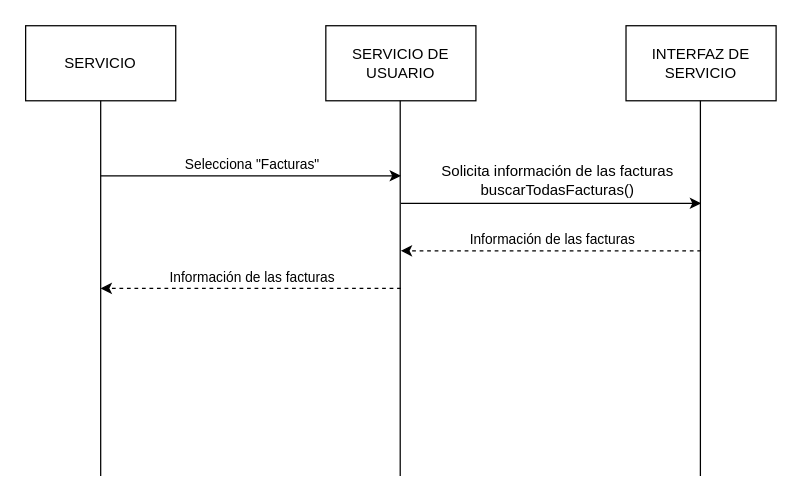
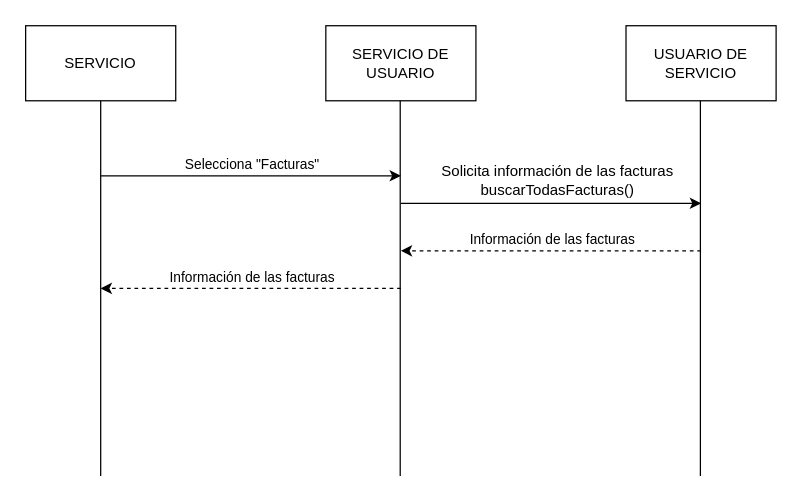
node "INTERFAZ DE SERVICIO": label "INTERFAZ DE SERVICIO" -> "USUARIO DE SERVICIO"
